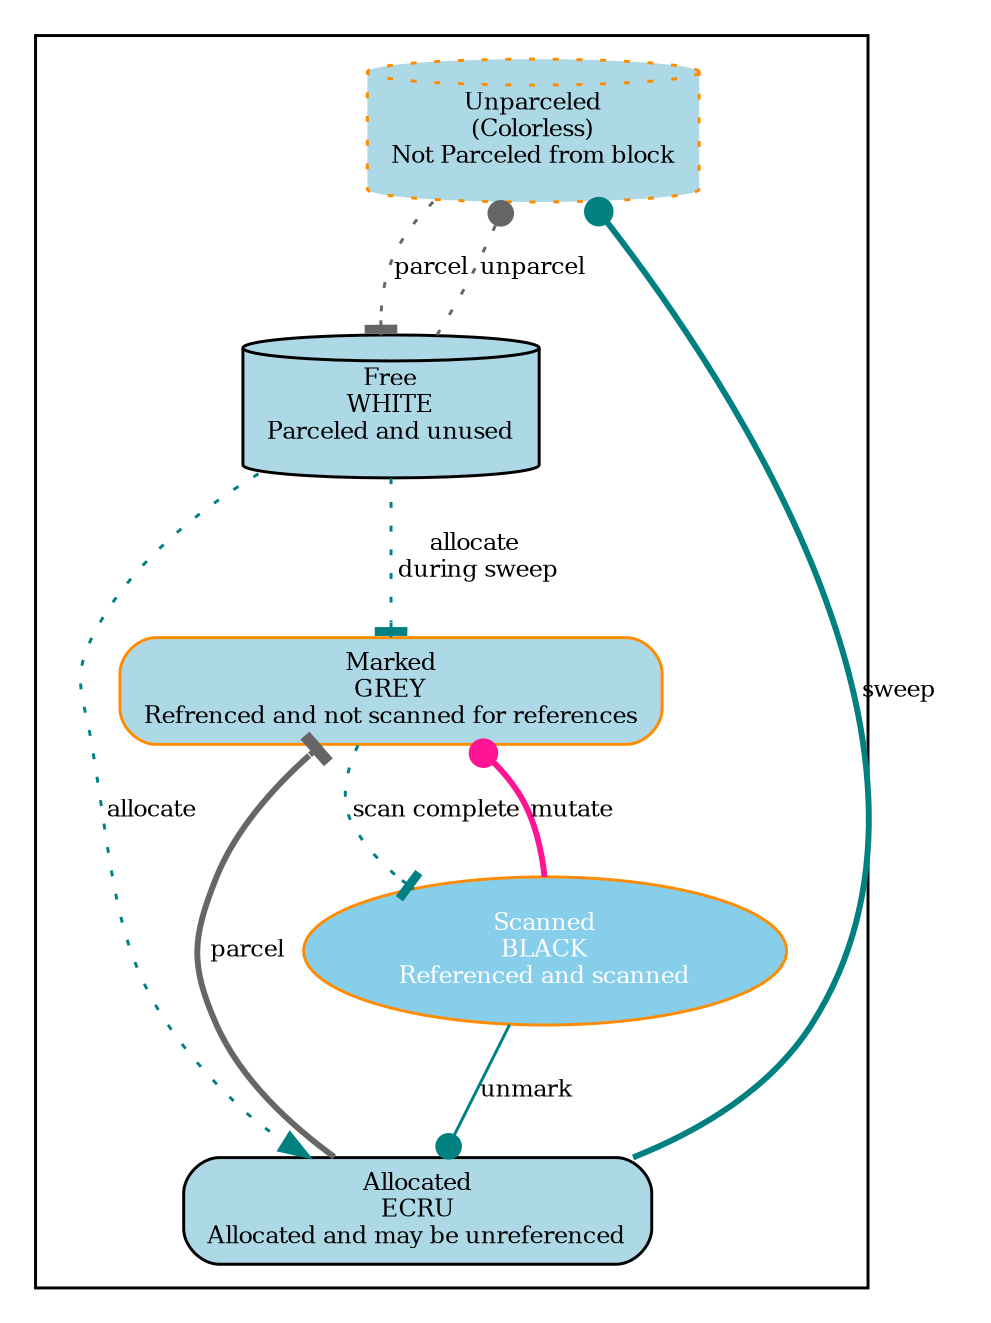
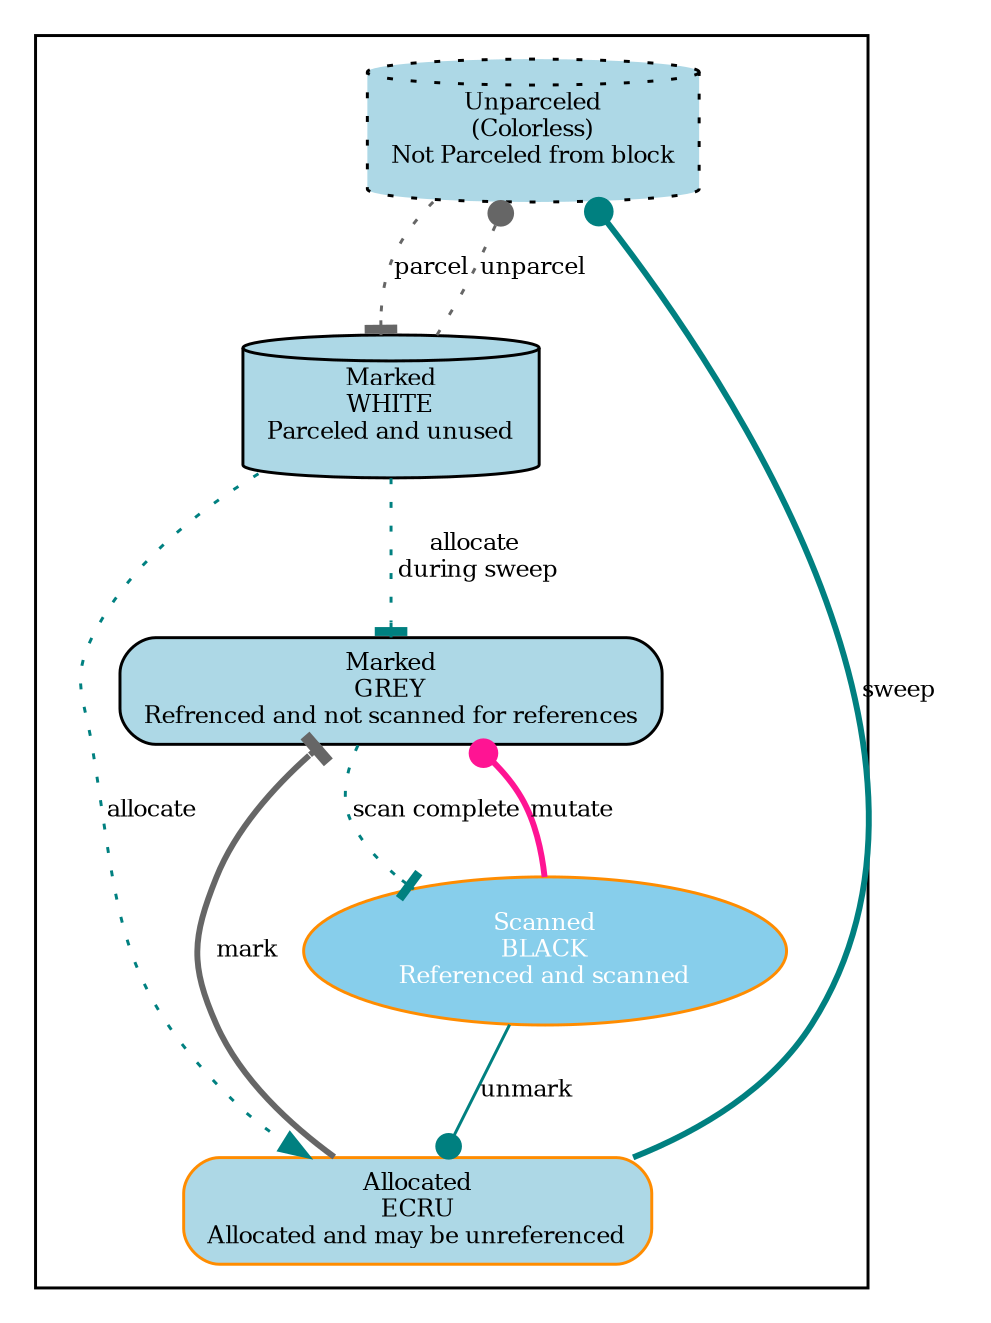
node "Unparceled (Colorless) Not Parceled from block": color darkorange -> black
node "Free WHITE Parceled and unused": label "Free WHITE Parceled and unused" -> "Marked WHITE Parceled and unused"
node "Marked GREY Refrenced and not scanned for references": color darkorange -> black
edge "Allocated ECRU Allocated and may be unreferenced" -> "Marked GREY Refrenced and not scanned for references": label "parcel" -> "mark"
node "Allocated ECRU Allocated and may be unreferenced": color black -> darkorange
